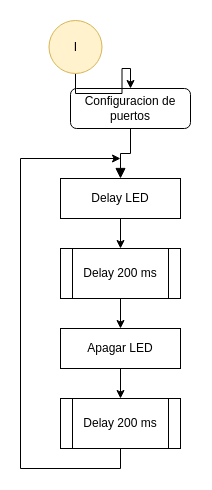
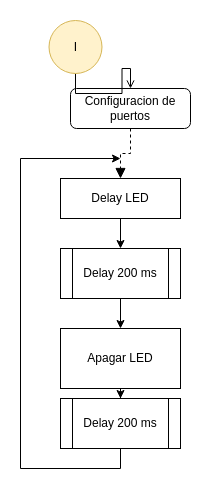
edge "I" -> "Configuracion de puertos": arrowhead classic -> open
edge "Configuracion de puertos" -> "Delay LED": style solid -> dashed
node "Apagar LED": size 120x40 -> 120x60
